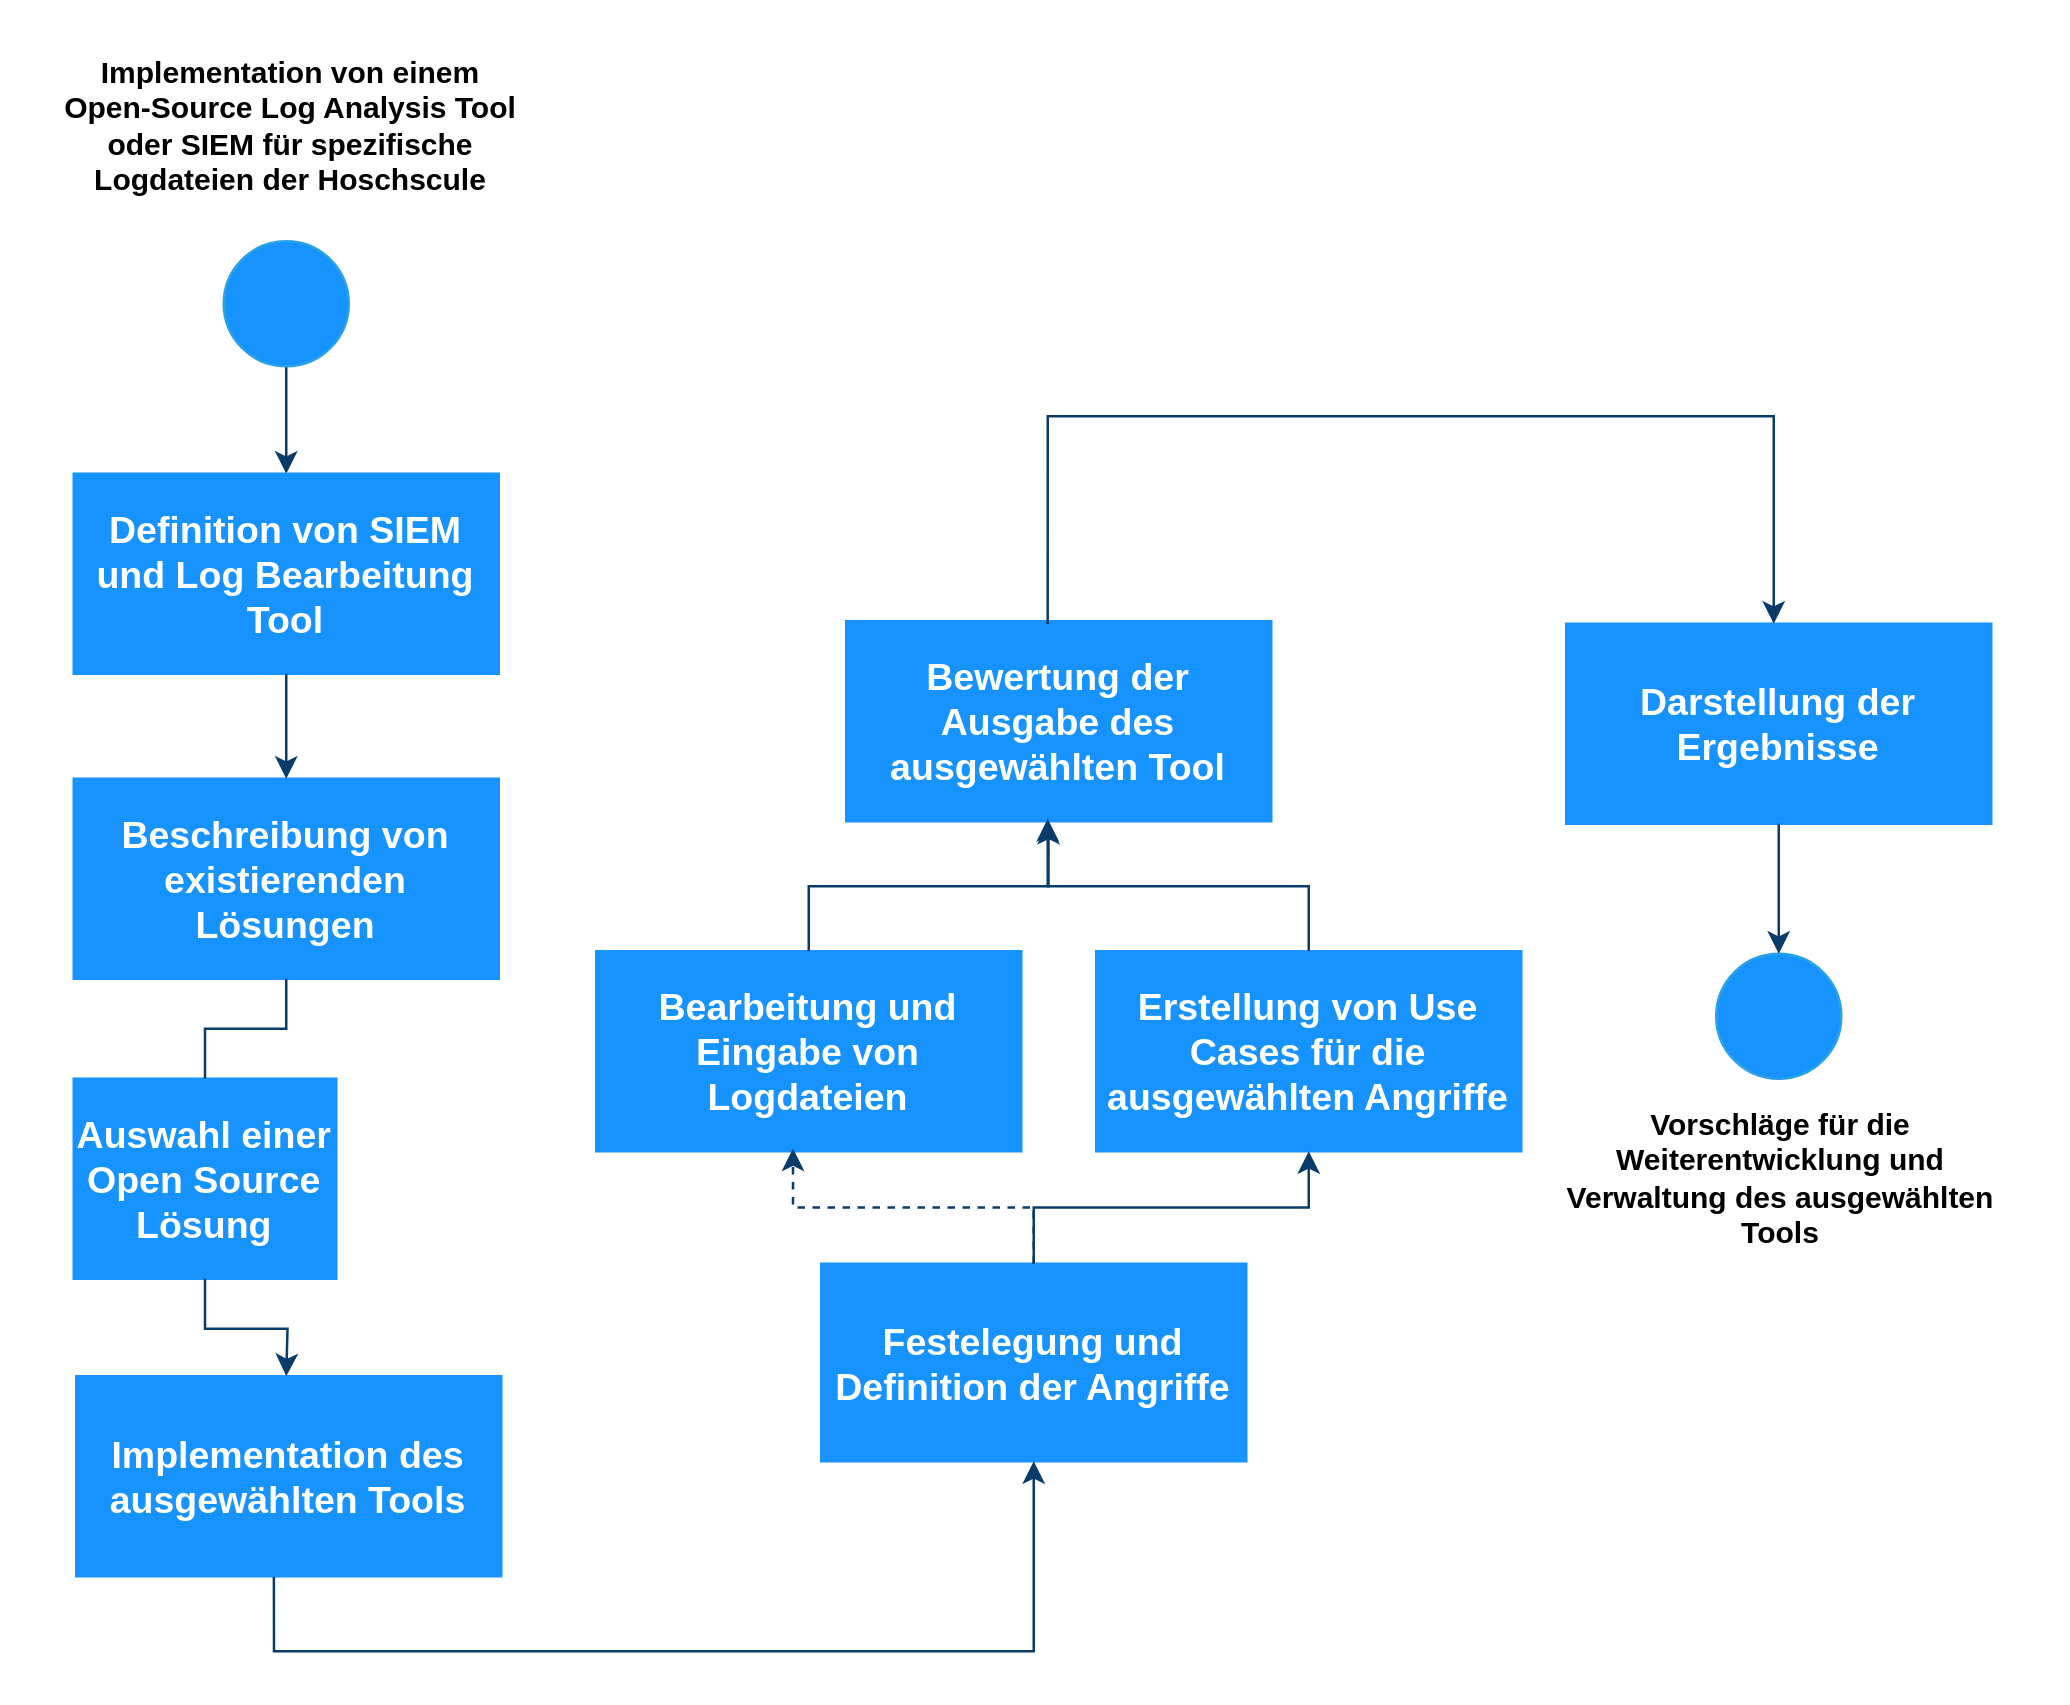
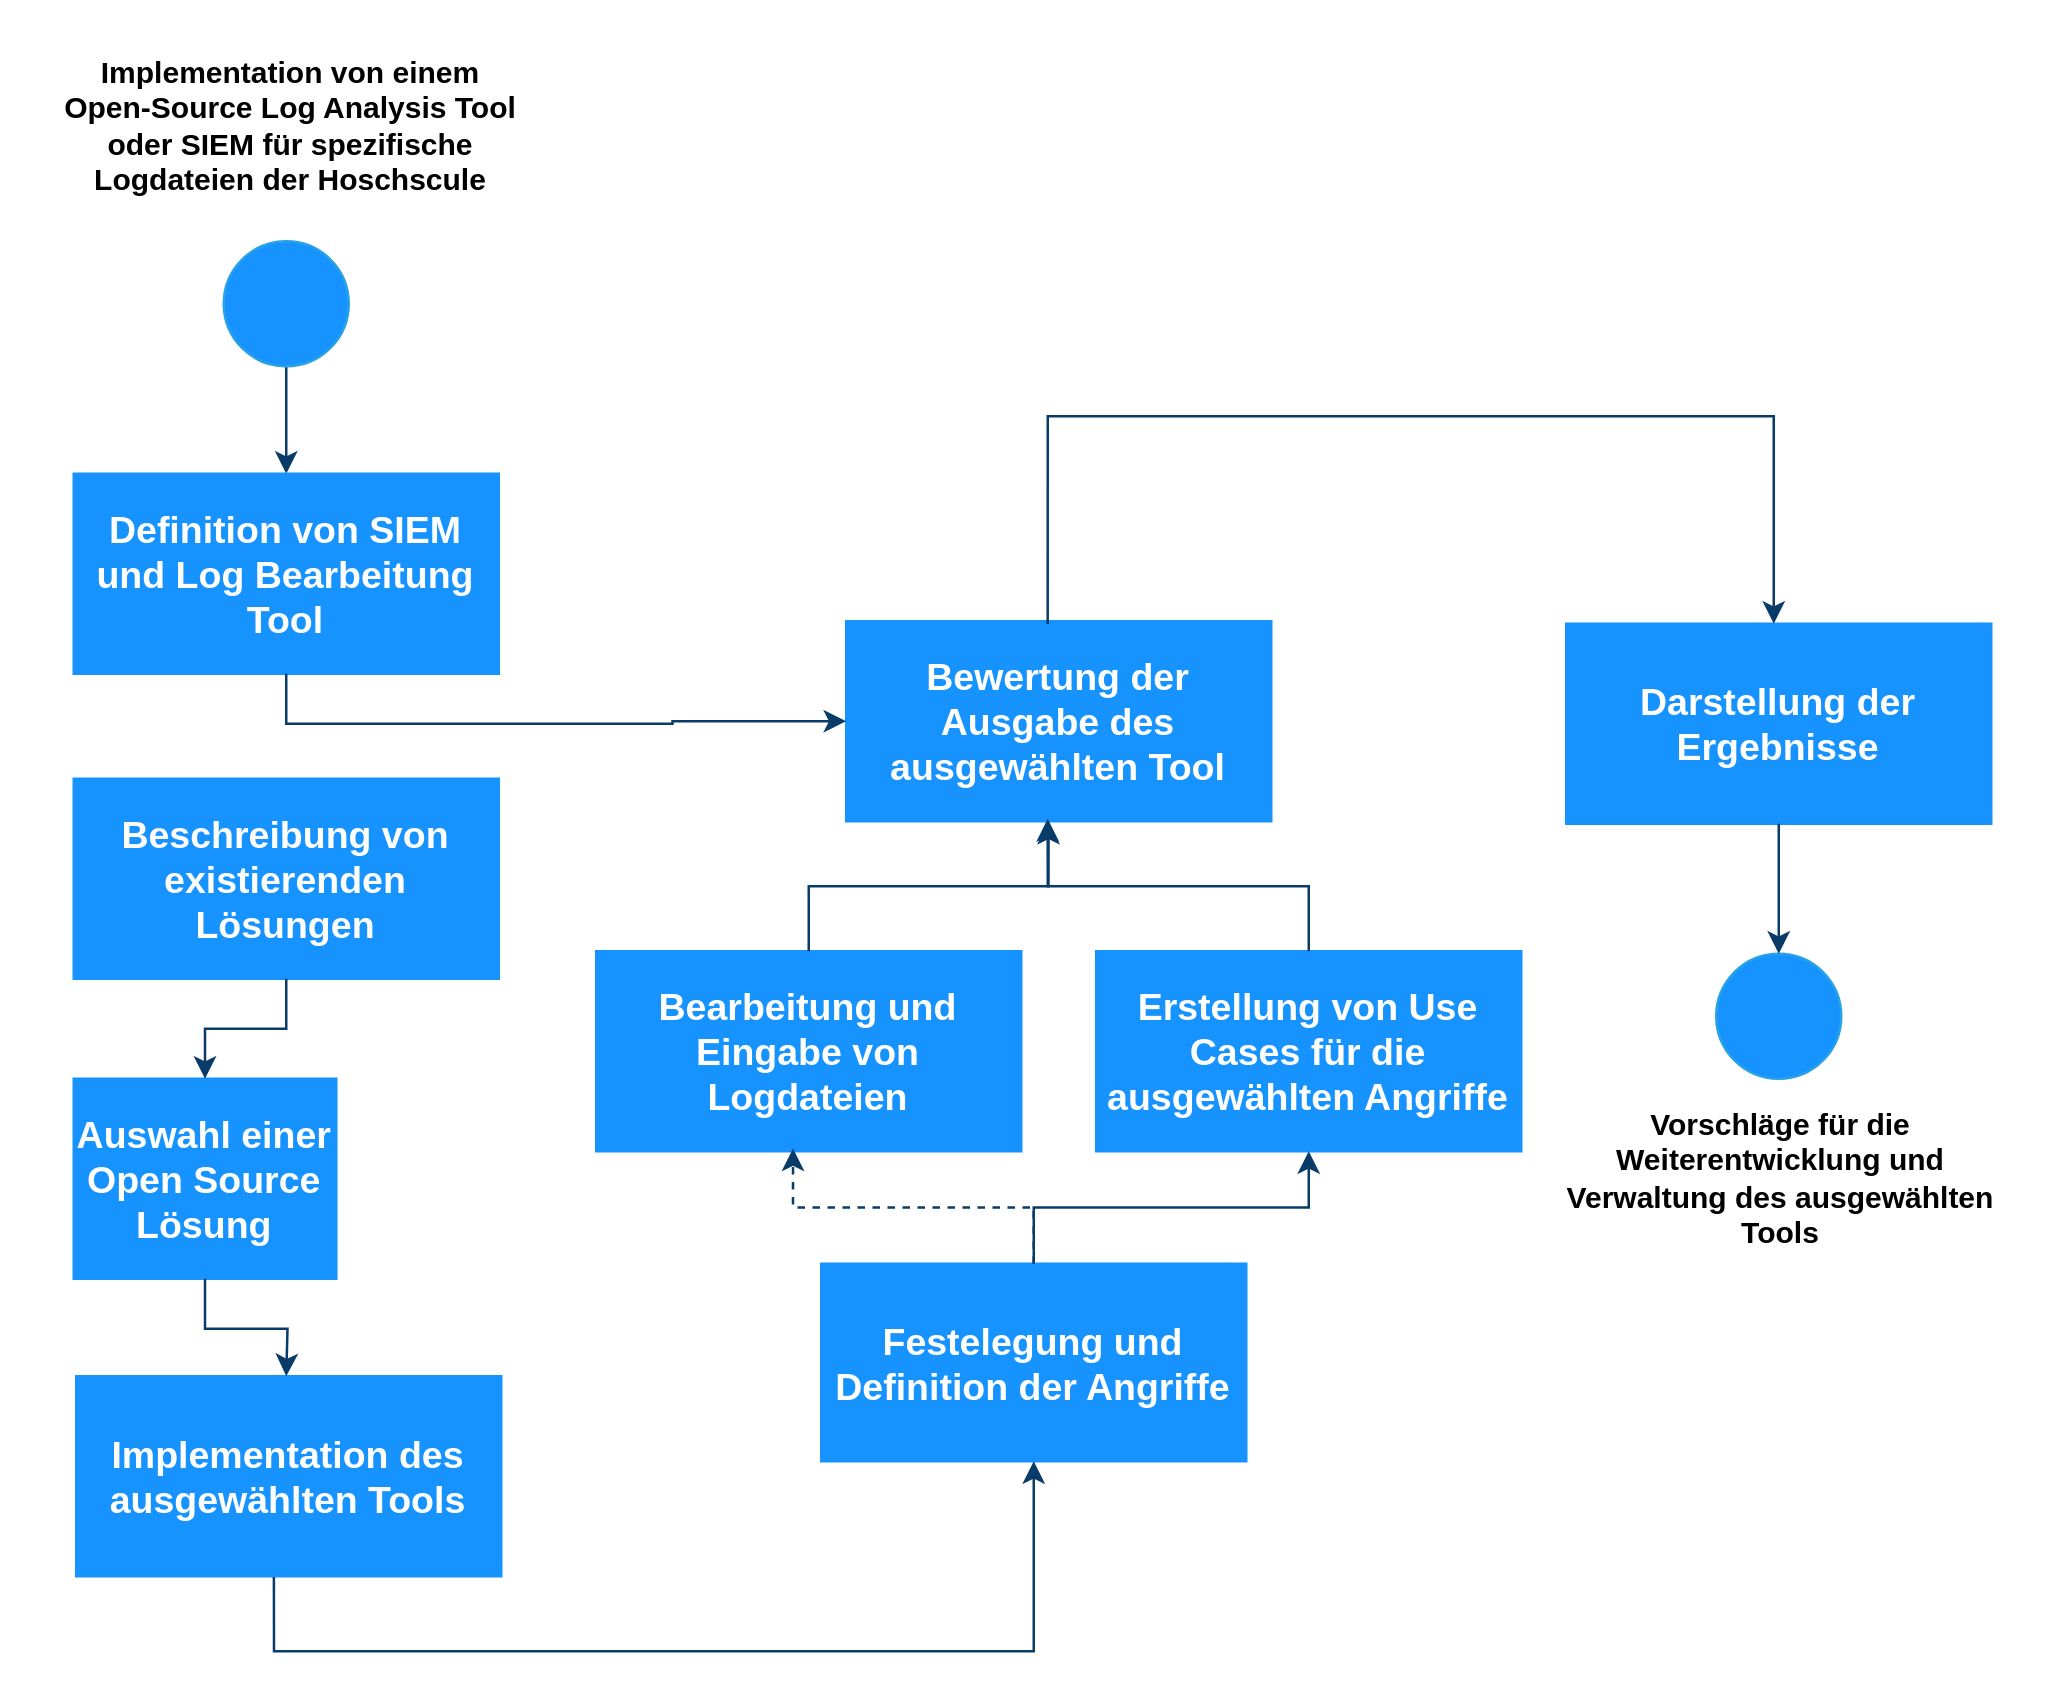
edge "Definition von SIEM und Log Bearbeitung Tool" -> "Beschreibung von existierenden Lösungen": now "Definition von SIEM und Log Bearbeitung Tool" -> "Bewertung der Ausgabe des ausgewählten Tool"
edge "Beschreibung von existierenden Lösungen" -- "Auswahl einer Open Source Lösung": arrowhead none -> classic
